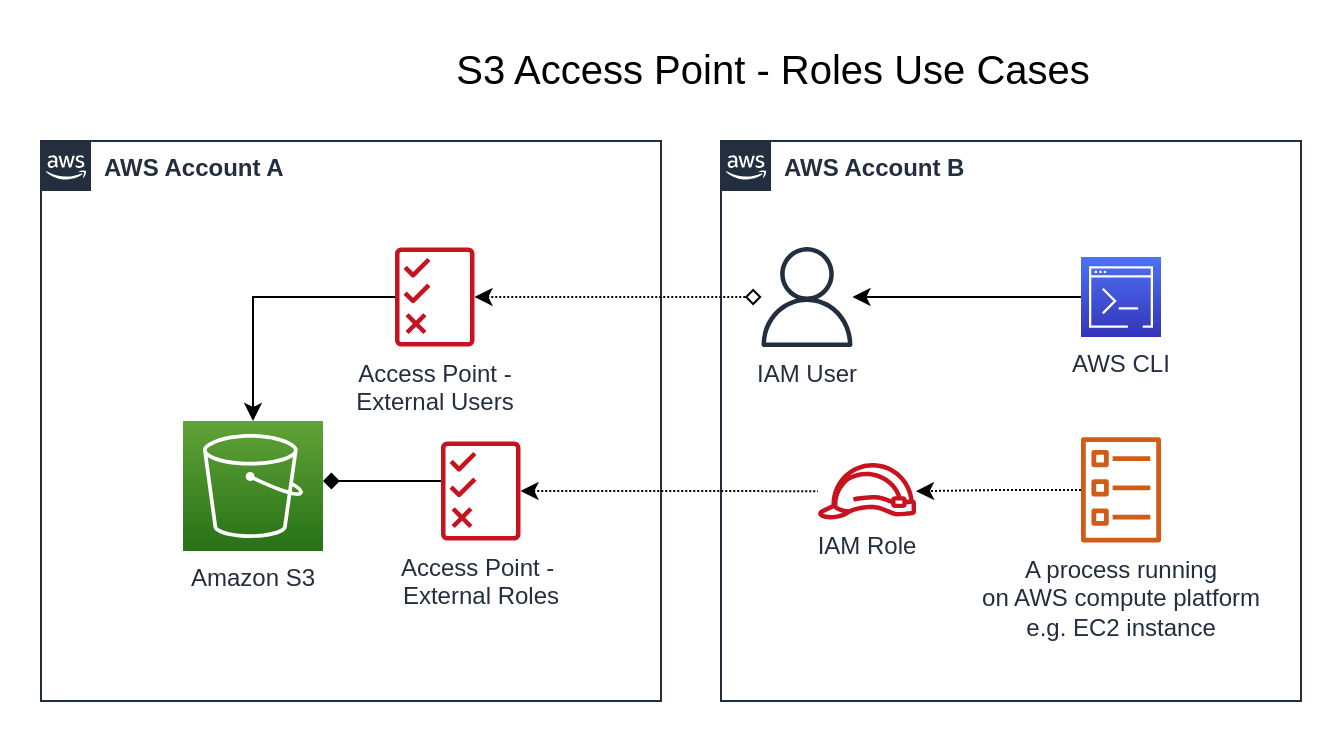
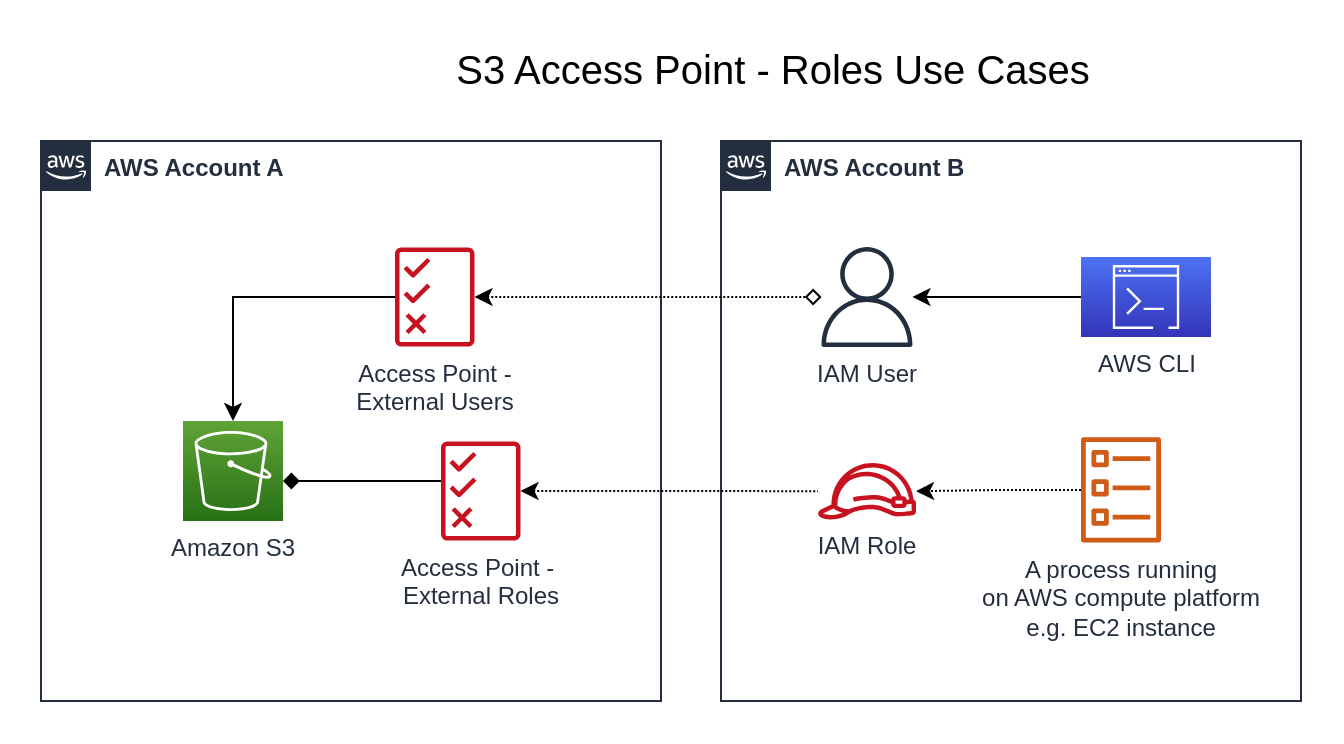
node "IAM User": moved (807, 297) -> (867, 297)
node "AWS CLI": size 80x80 -> 130x80
node "Amazon S3": size 140x130 -> 100x100
